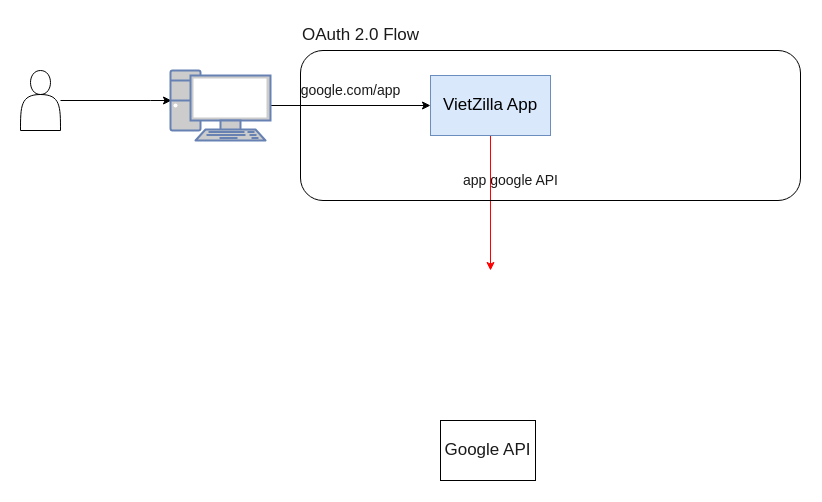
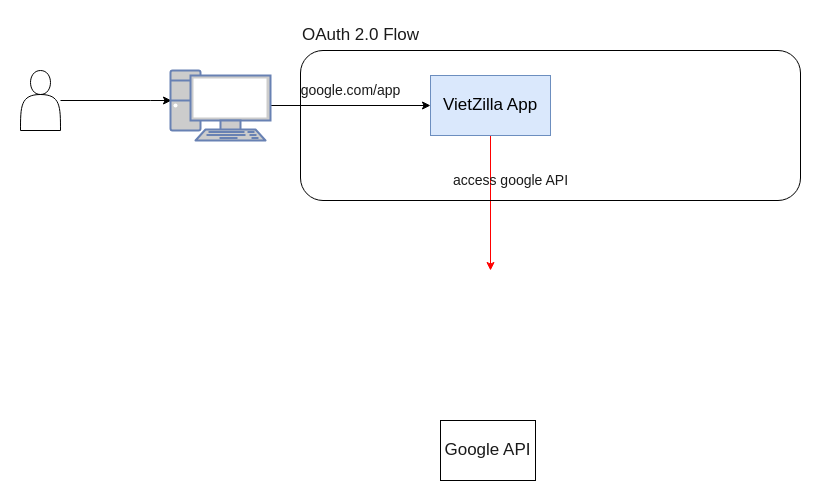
node "app google API": label "app google API" -> "access google API"
